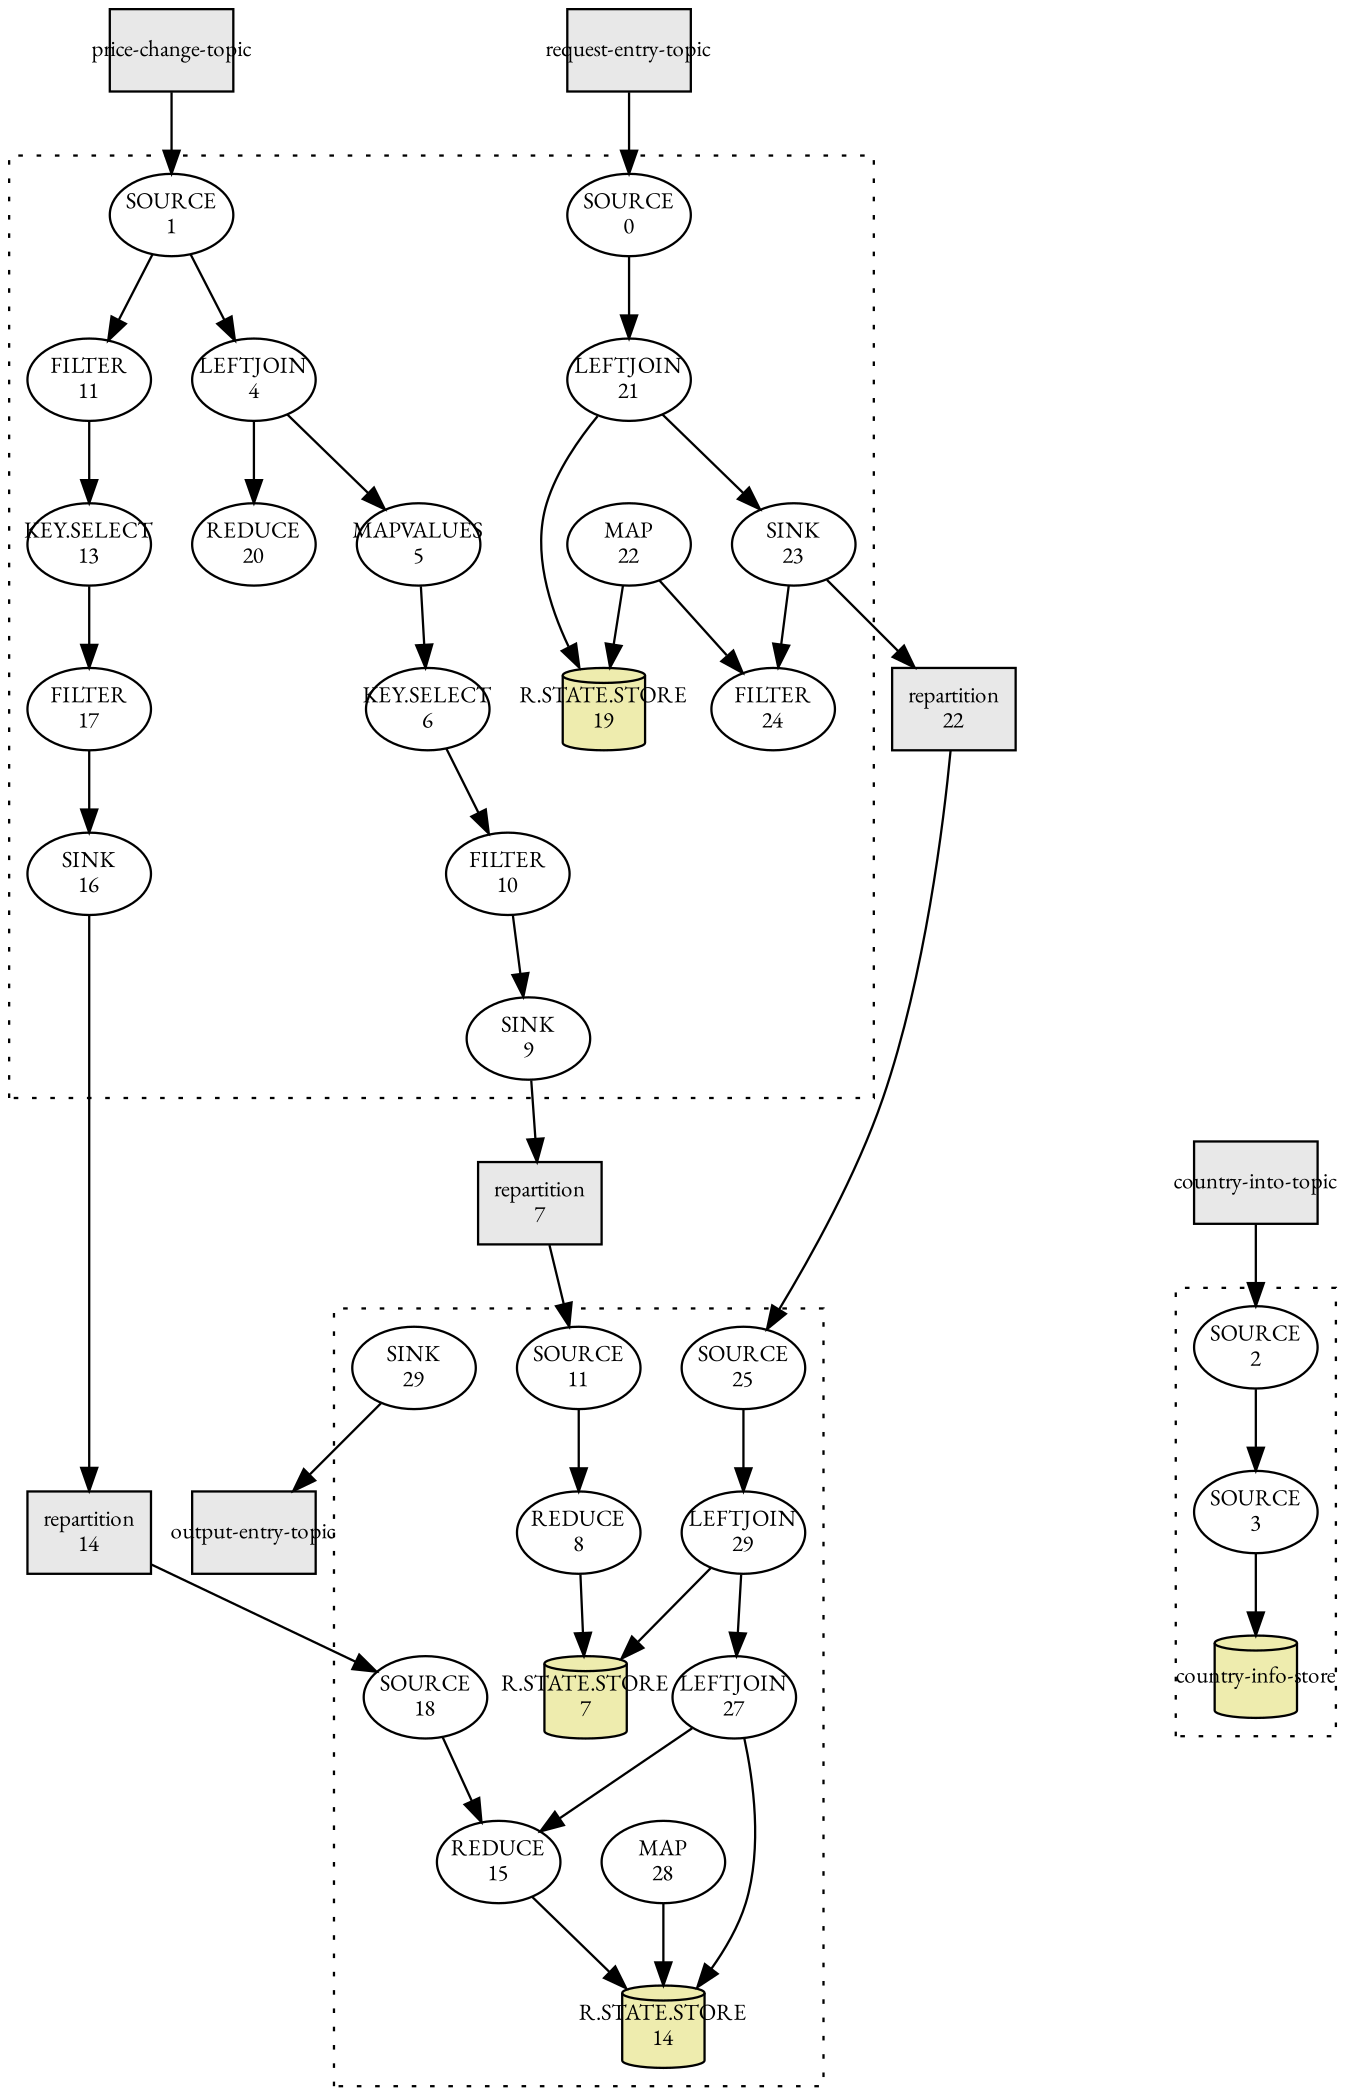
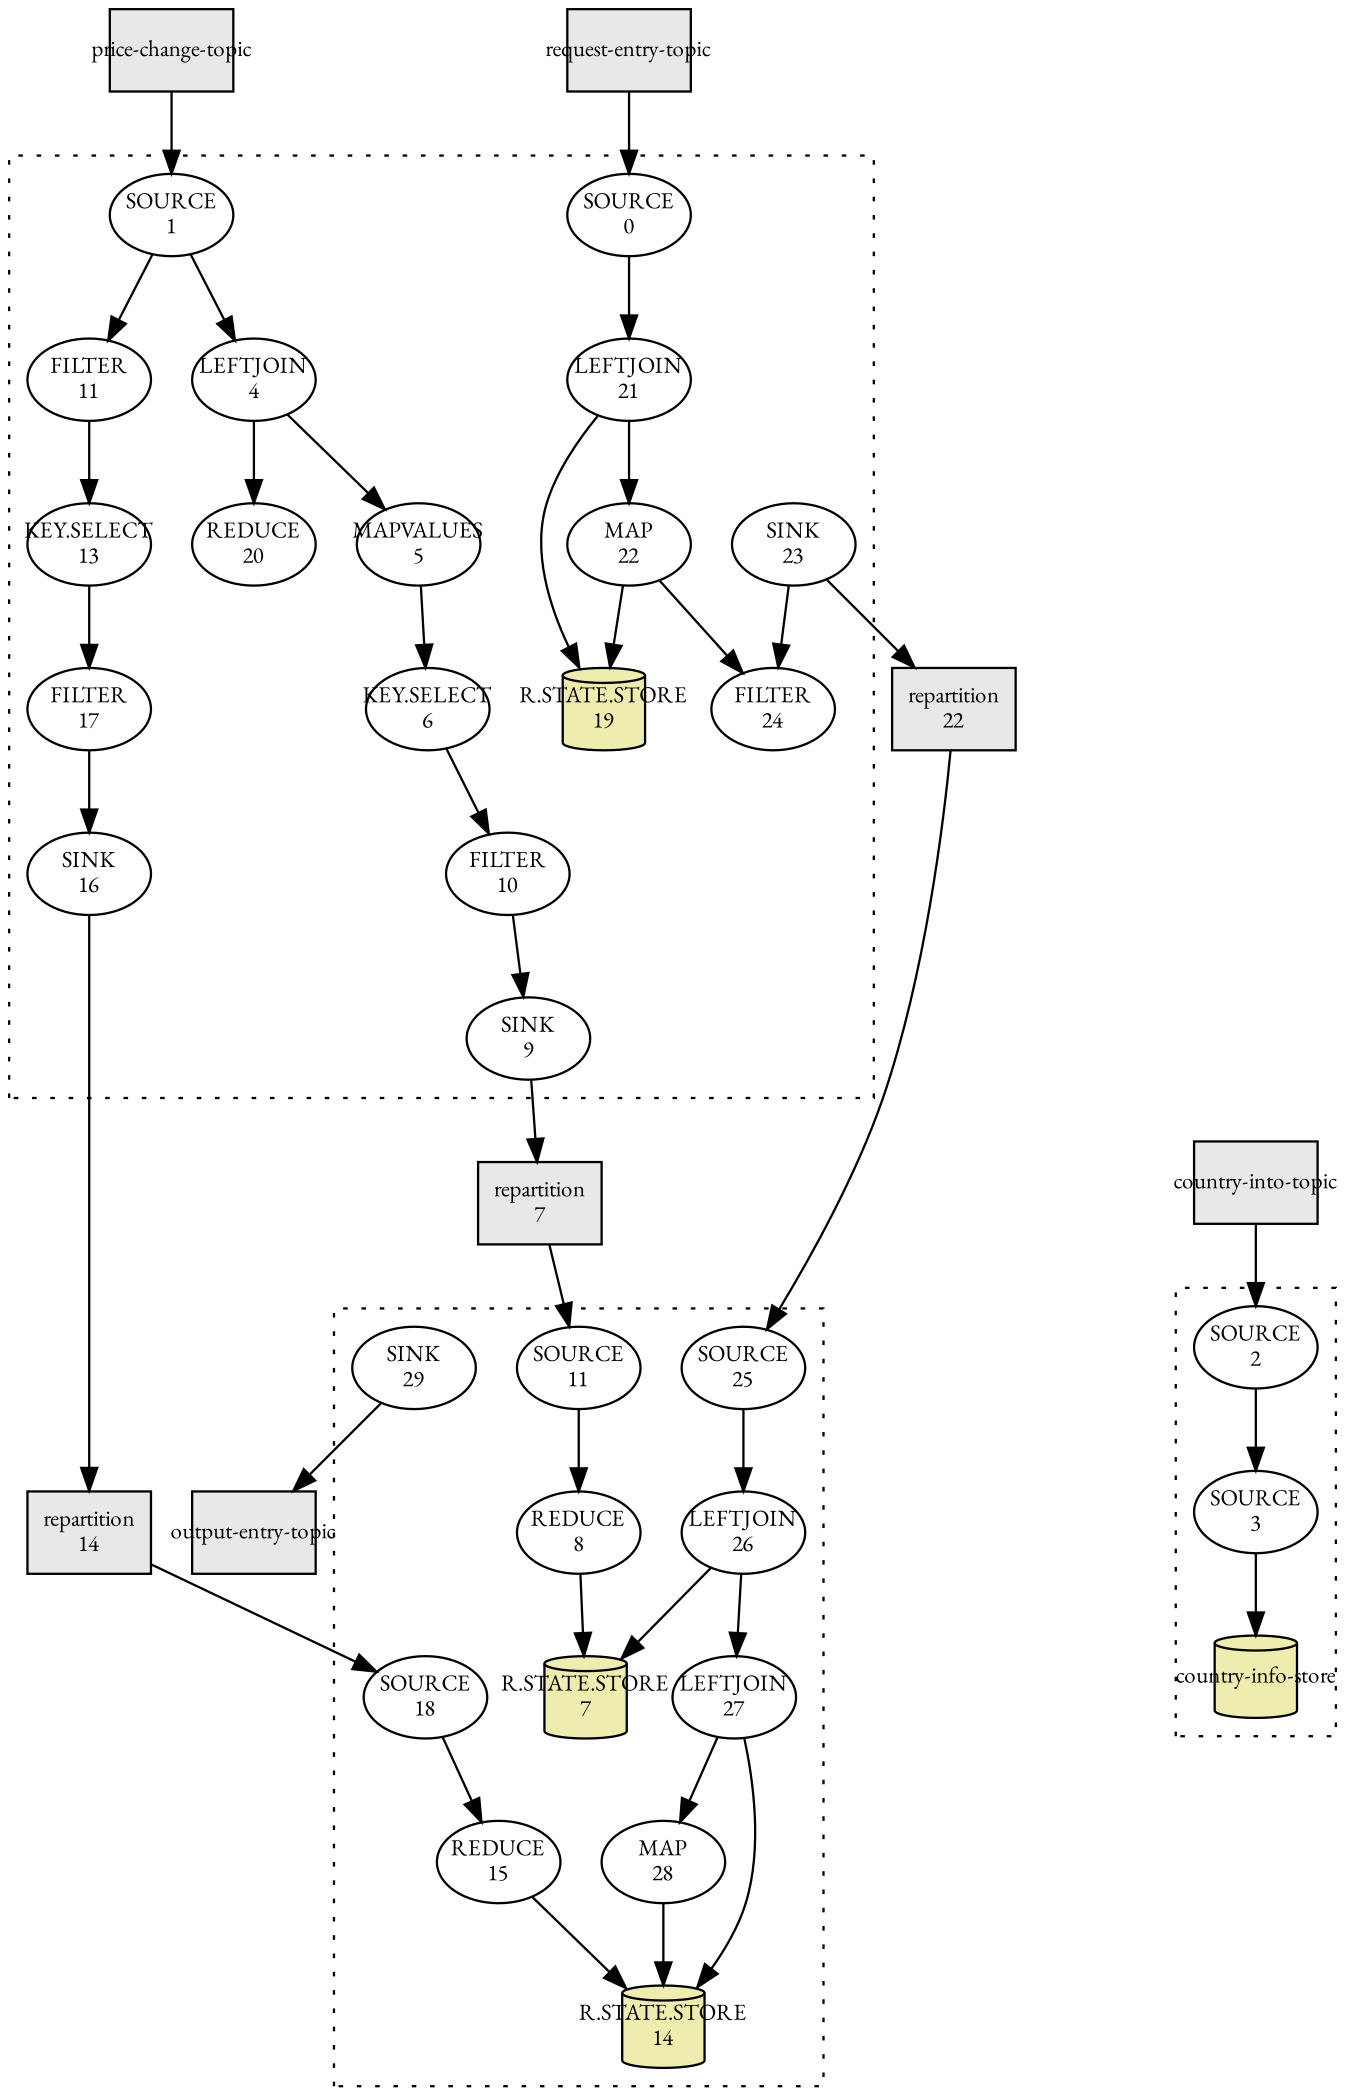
edge "LEFTJOIN 21" -> "SINK 23": now "LEFTJOIN 21" -> "MAP 22"
node "LEFTJOIN 29": label "LEFTJOIN 29" -> "LEFTJOIN 26"
edge "LEFTJOIN 27" -> "REDUCE 15": now "LEFTJOIN 27" -> "MAP 28"
